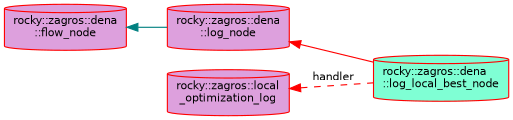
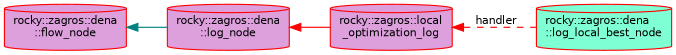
edge "rocky::zagros::dena ::log_local_best_node" -> "rocky::zagros::dena ::log_node": now "rocky::zagros::local _optimization_log" -> "rocky::zagros::dena ::log_node"
